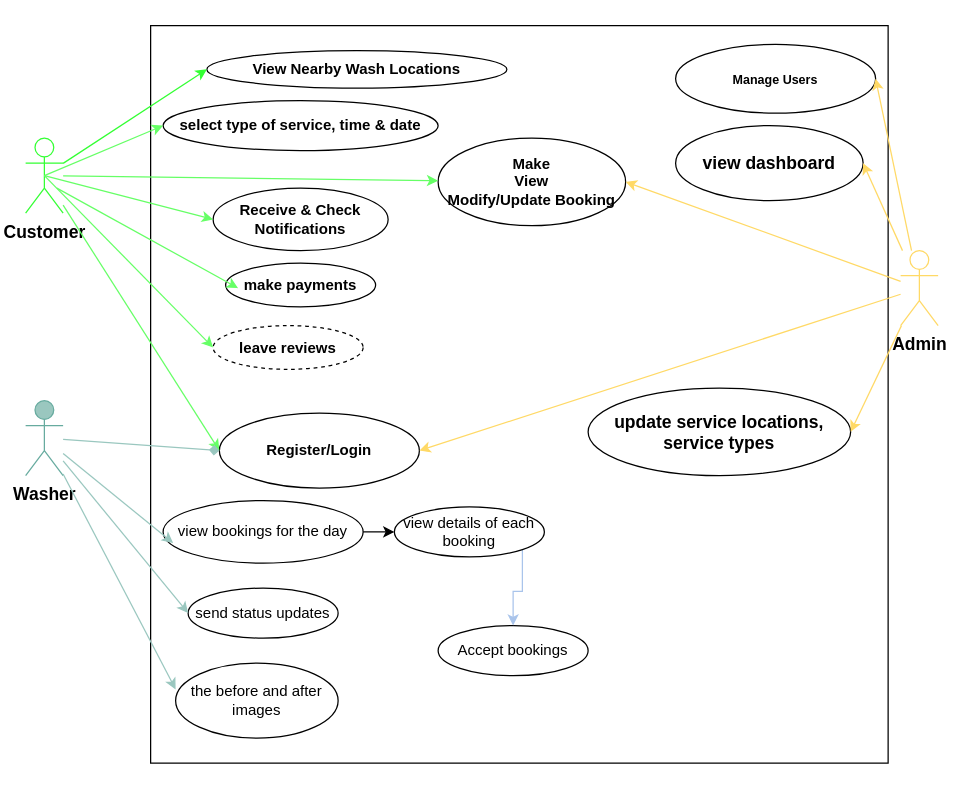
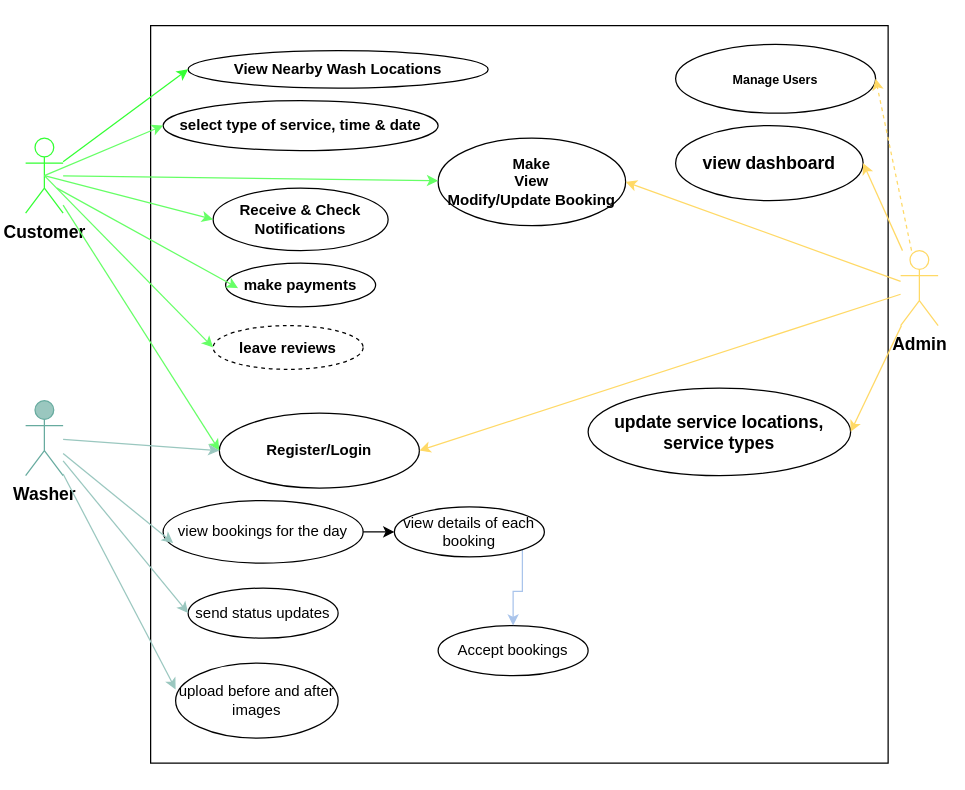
node "View Nearby Wash Locations": moved (357, 69) -> (338, 69)
edge "Admin" -> "Manage Users": style solid -> dashed
edge "Washer" -> "Register/Login": arrowhead diamond -> classic
node "the before and after images": label "the before and after images" -> "upload before and after images"
